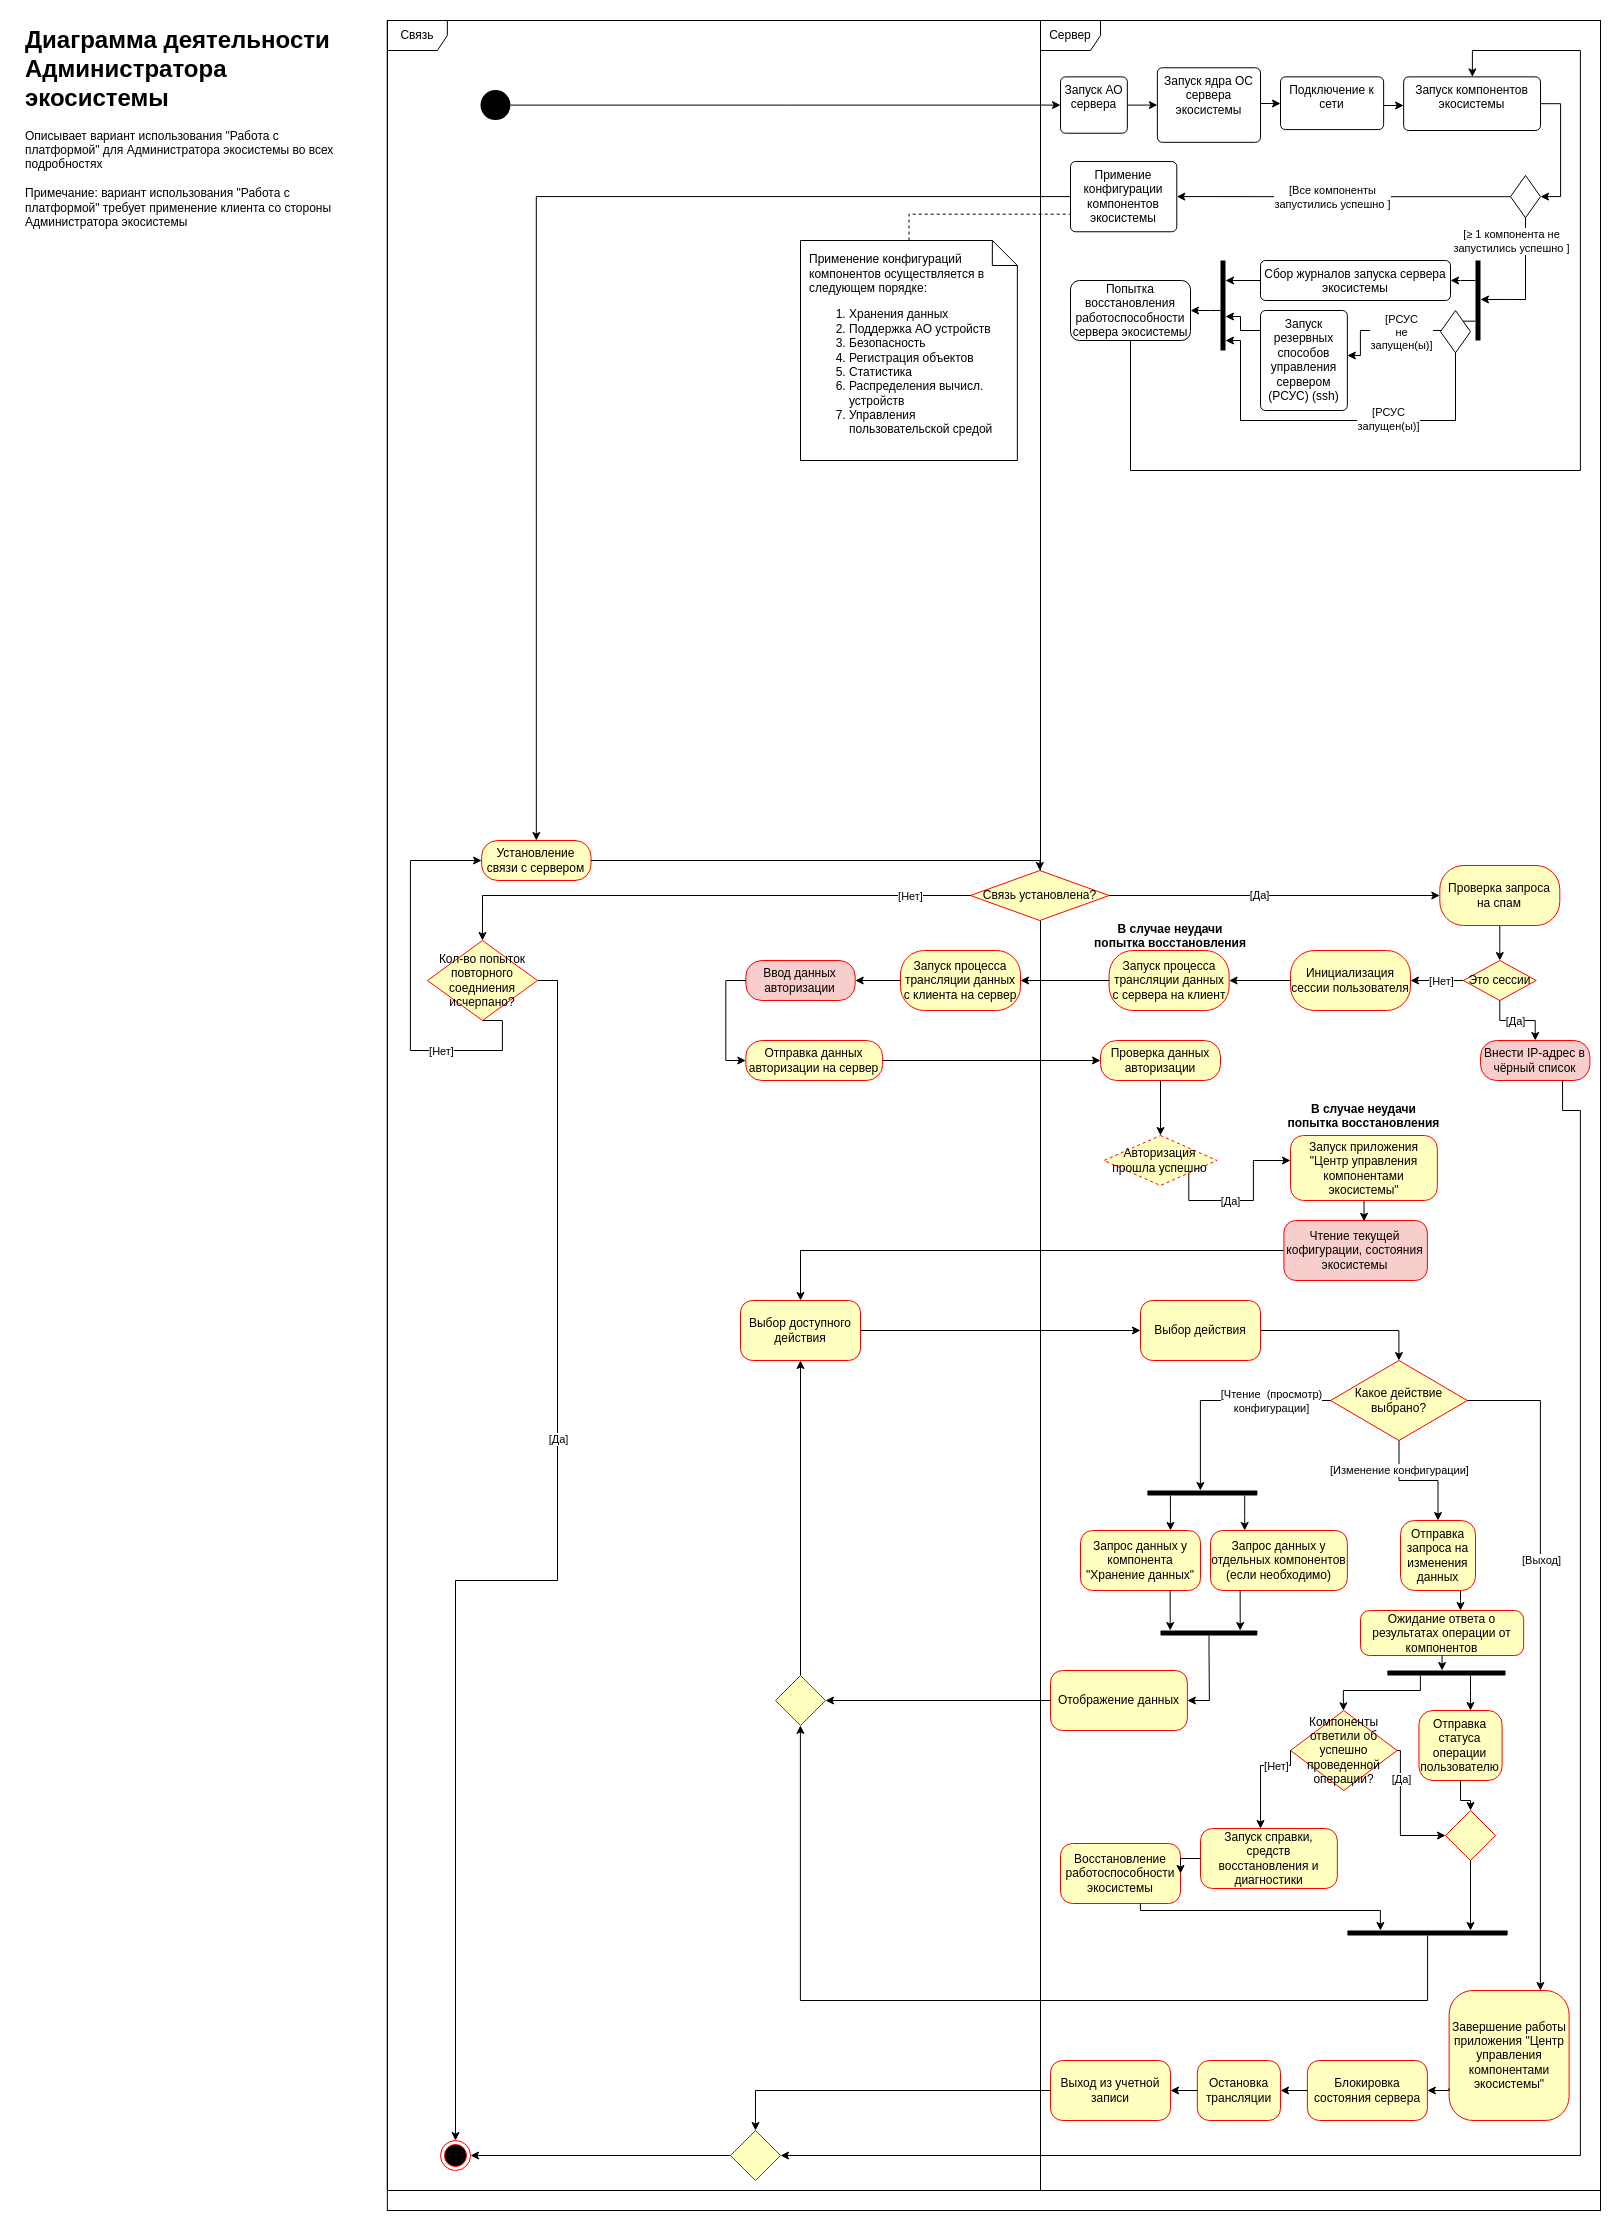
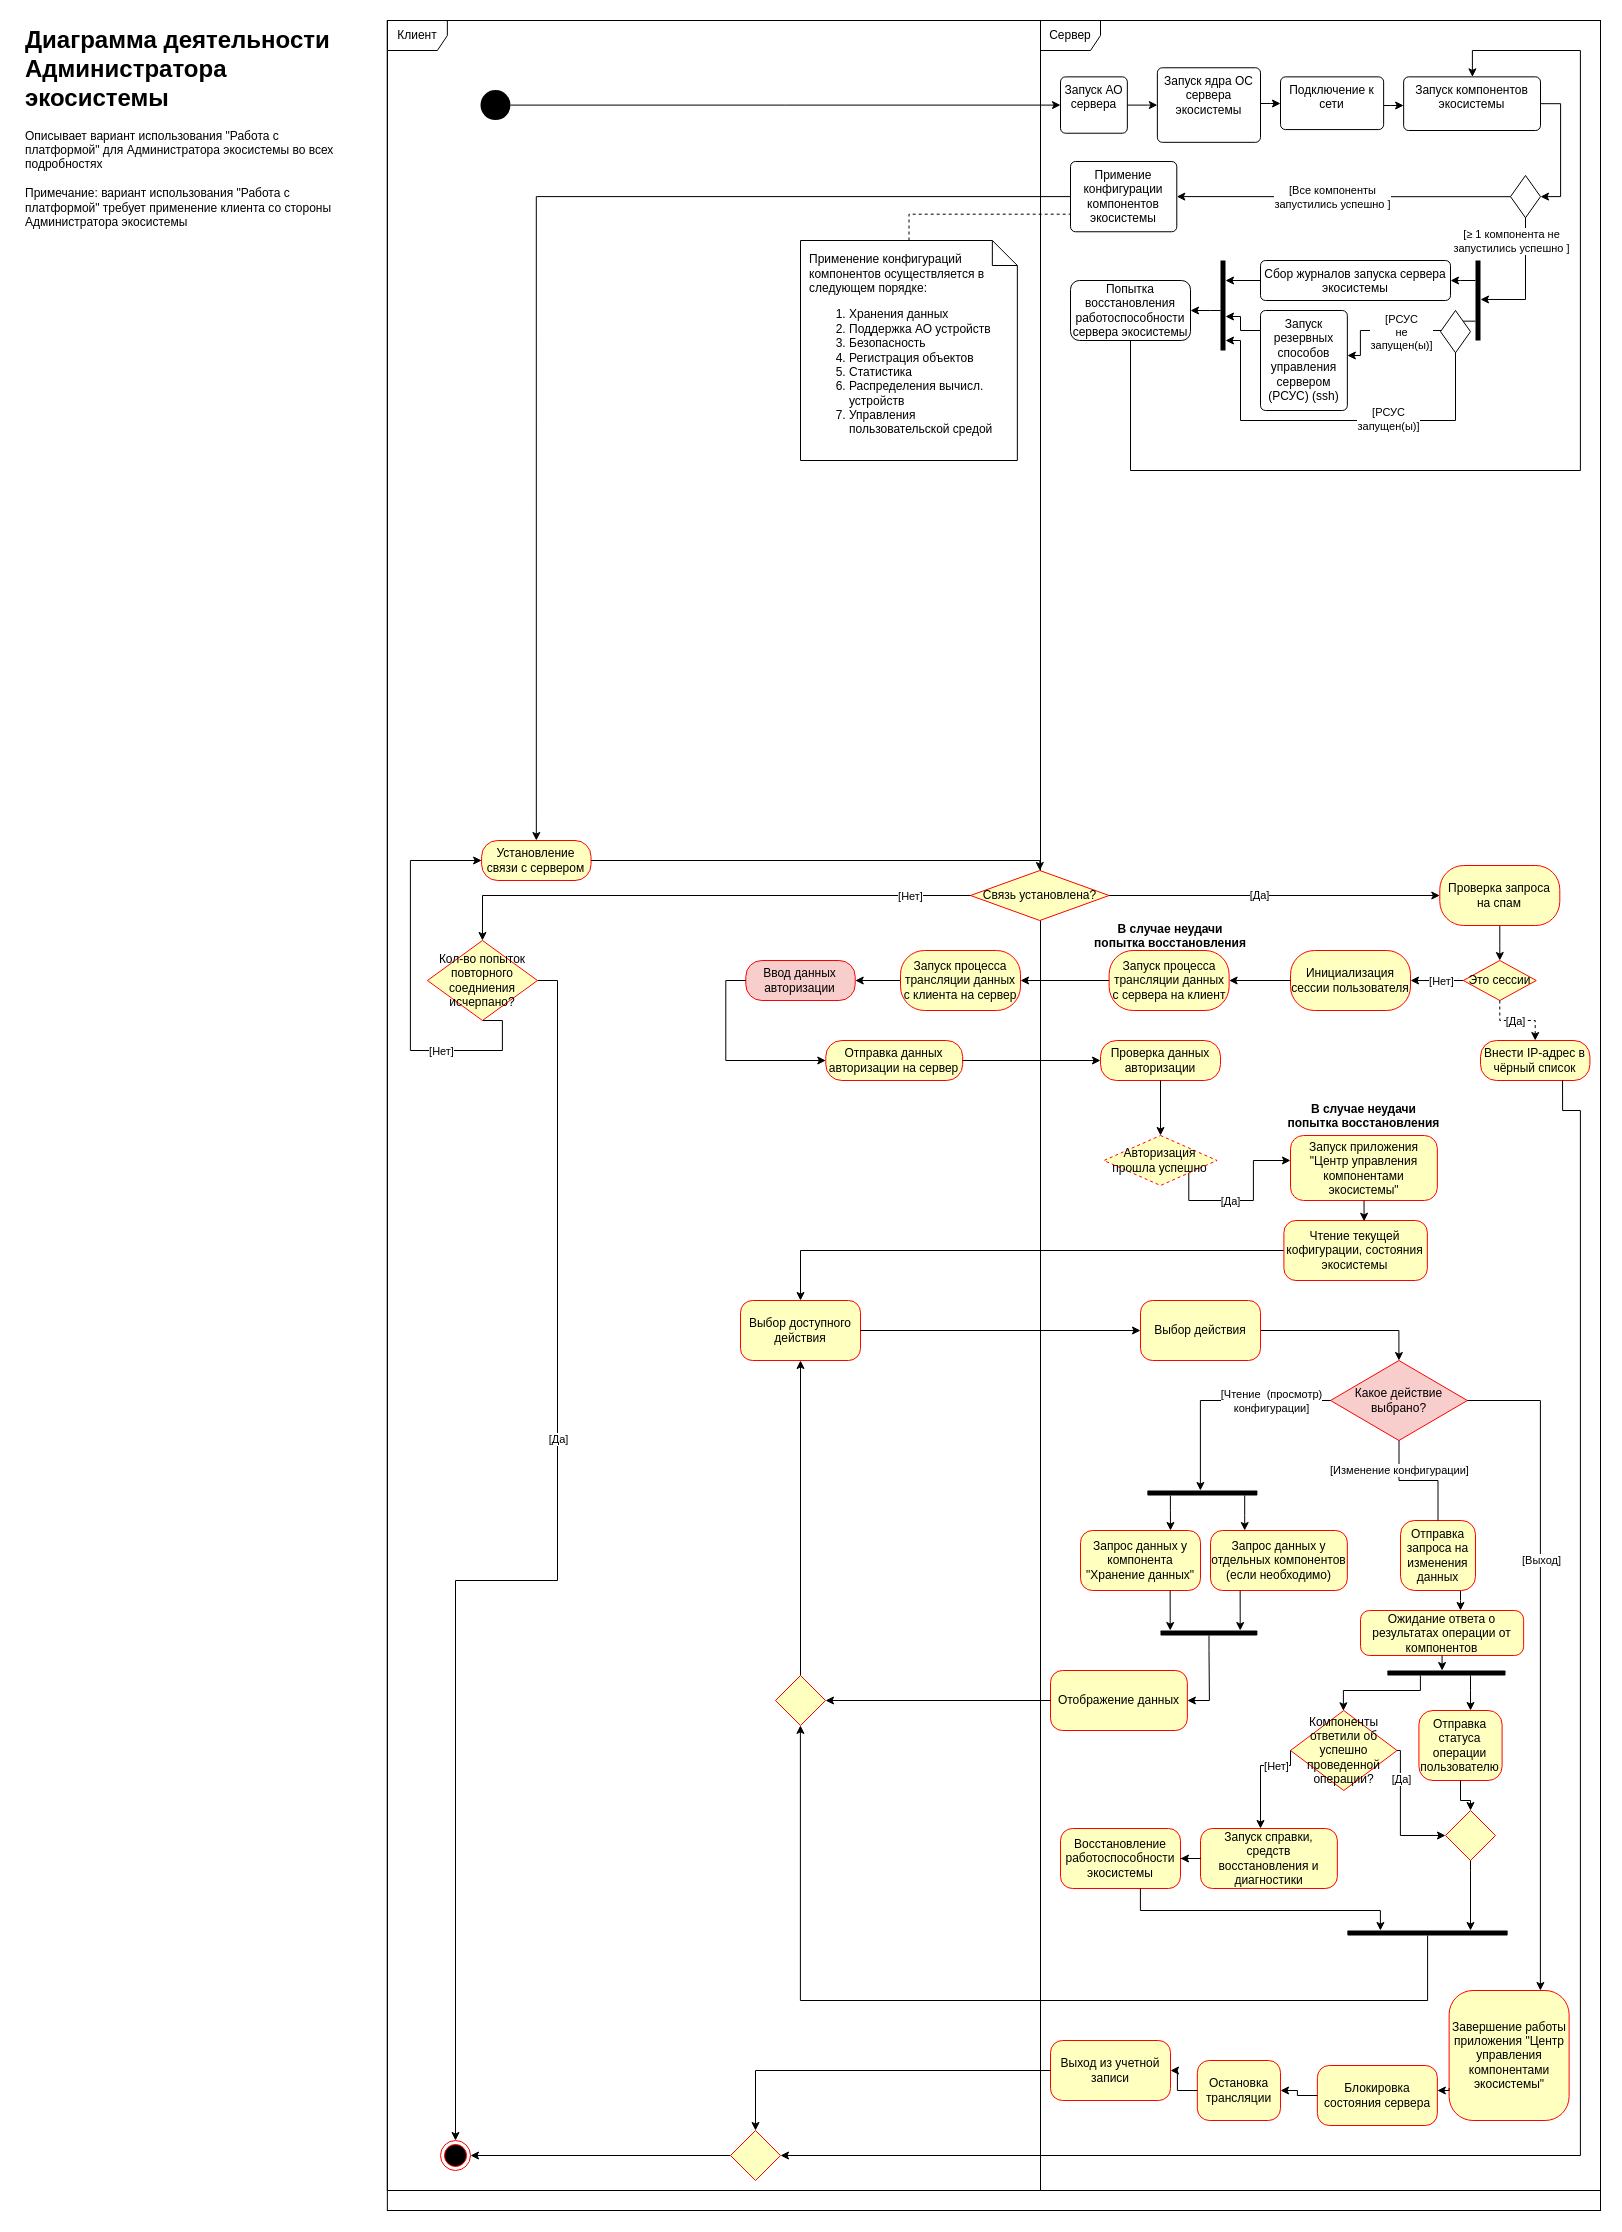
node "Связь": label "Связь" -> "Клиент"
edge "Это сессии" -> "Внести IP-адрес в чёрный список": style solid -> dashed
node "Отправка данных авторизации на сервер": moved (814, 1061) -> (894, 1061)
node "Внести IP-адрес в чёрный список": fillcolor #f8cecc -> #ffffc0
node "Чтение текущей кофигурации, состояния экосистемы": fillcolor #f8cecc -> #ffffc0
node "Какое действие выбрано?": fillcolor #ffffc0 -> #f8cecc
edge "Какое действие выбрано?" -> "Отправка запроса на изменения данных": arrowhead classic -> none
node "Восстановление работоспособности экосистемы": moved (1121, 1874) -> (1121, 1859)
node "Выход из учетной записи": moved (1111, 2091) -> (1111, 2071)
node "Блокировка состояния сервера": moved (1367, 2091) -> (1377, 2096)
